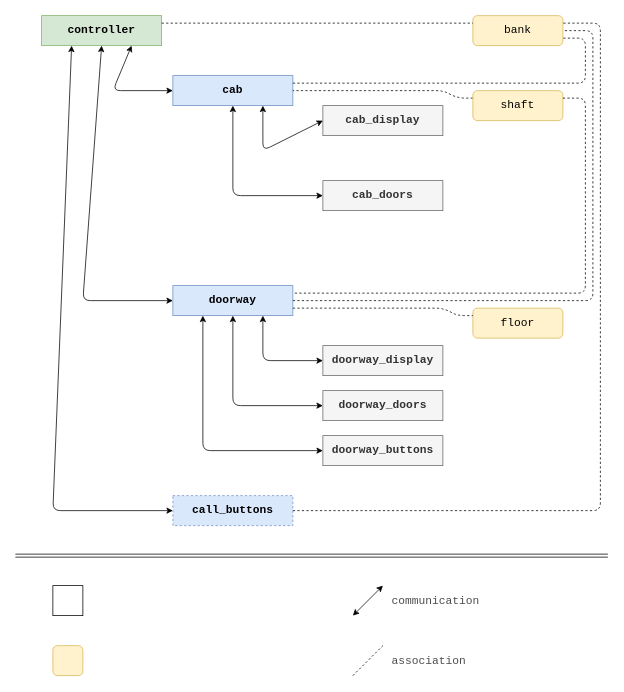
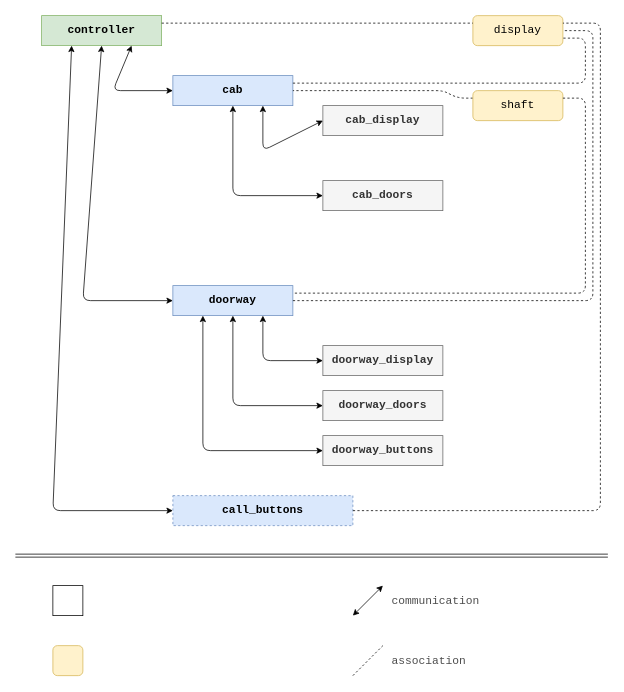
node "bank": label "bank" -> "display"
edge "doorway" -- "floor": removed
node "floor": removed
node "call_buttons": size 120x30 -> 180x30
